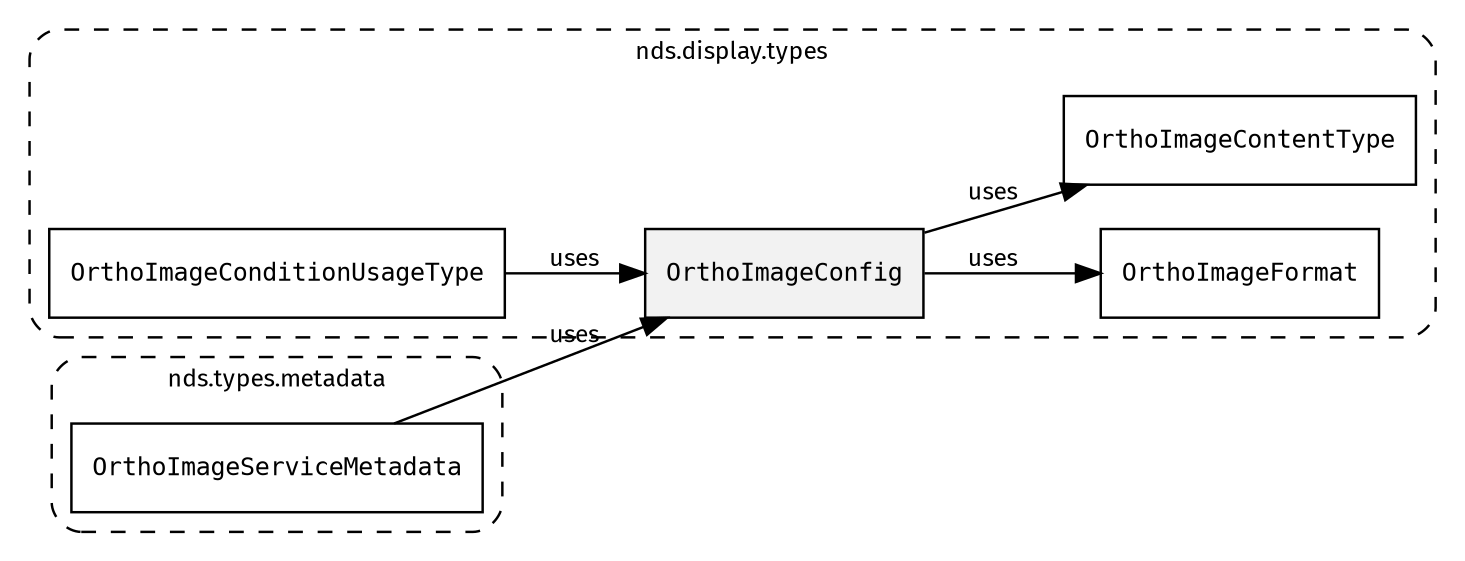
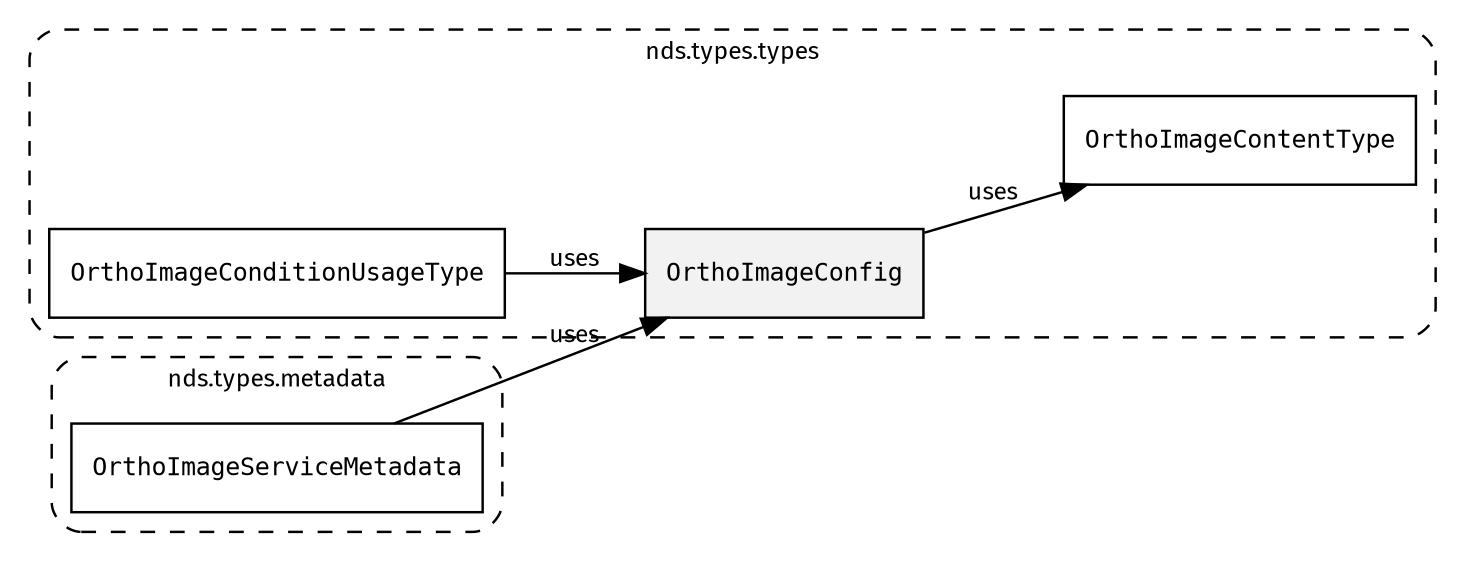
cluster "nds.display.types": label "nds.display.types" -> "nds.types.types"
node "OrthoImageFormat": removed
